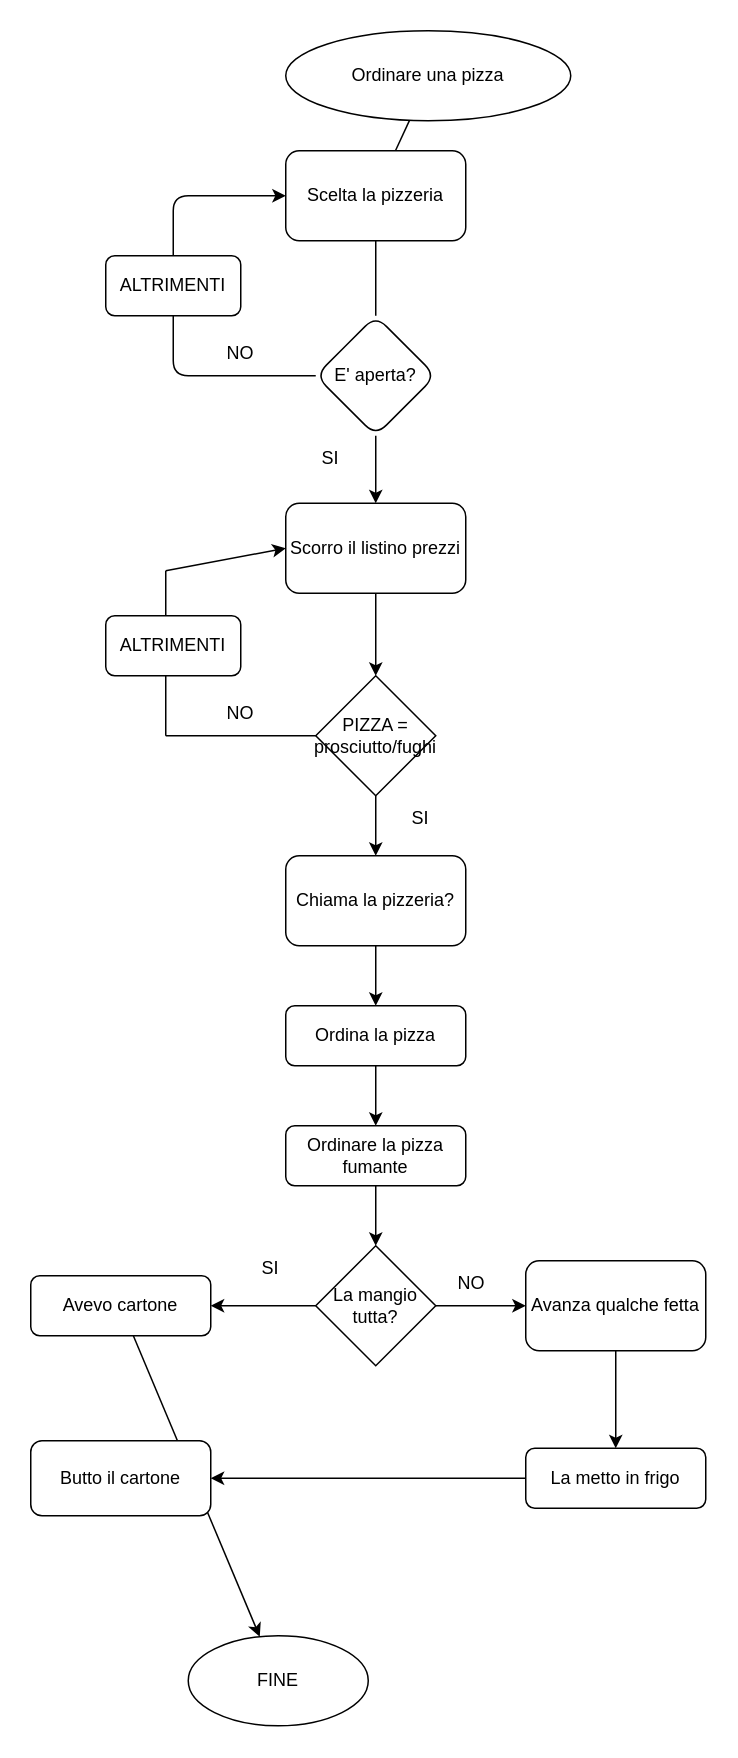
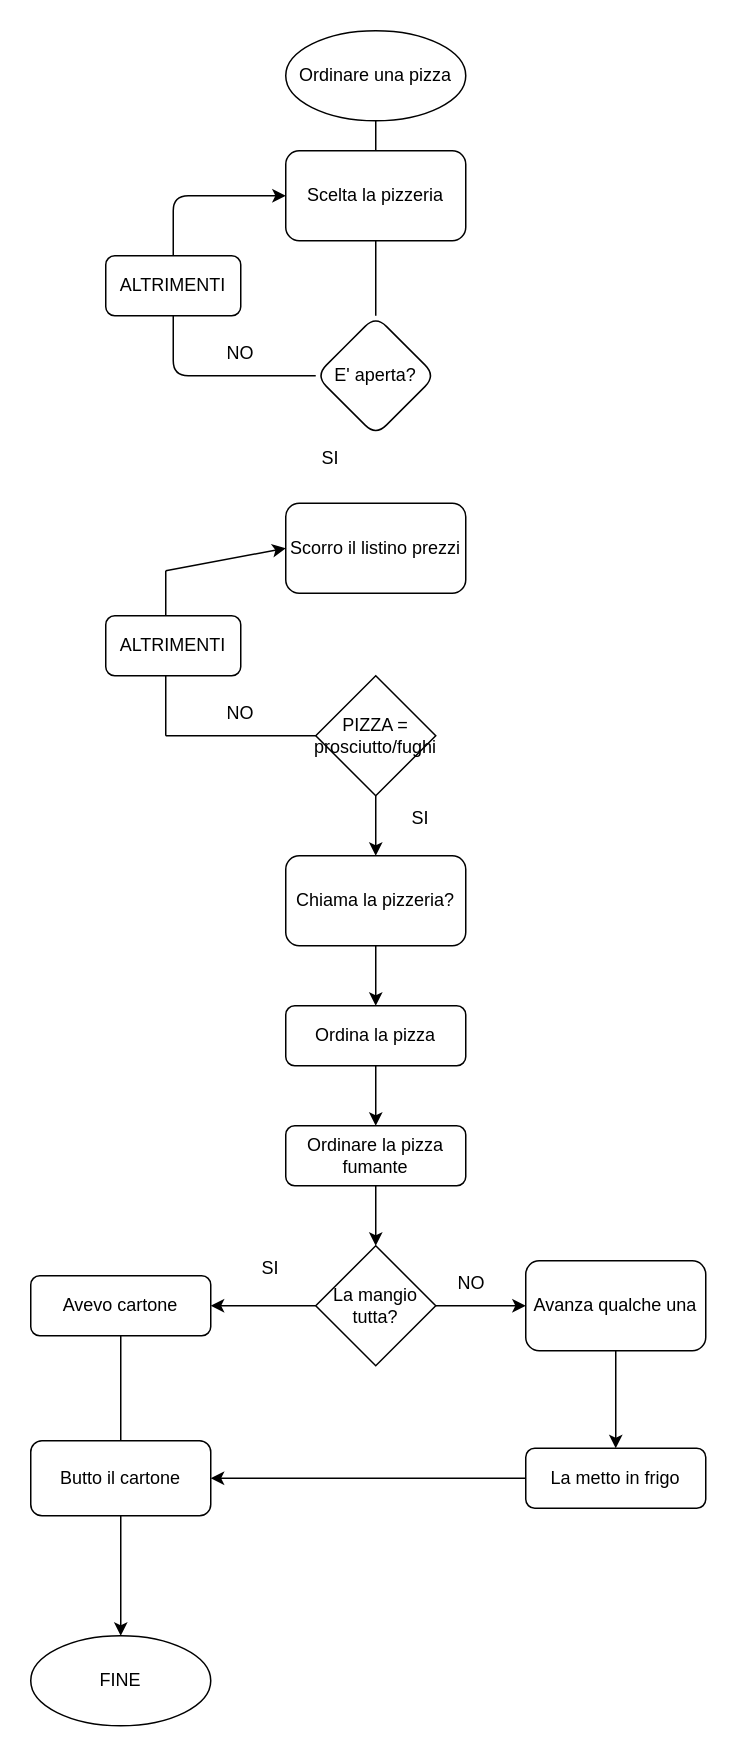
node "Ordinare una pizza": size 285x90 -> 180x90
edge "E' aperta?" -> "Scorro il listino prezzi": removed
edge "Scorro il listino prezzi" -> "PIZZA = prosciutto/fughi": removed
node "Avanza qualche fetta": label "Avanza qualche fetta" -> "Avanza qualche una"
node "FINE": moved (278, 1681) -> (121, 1681)
